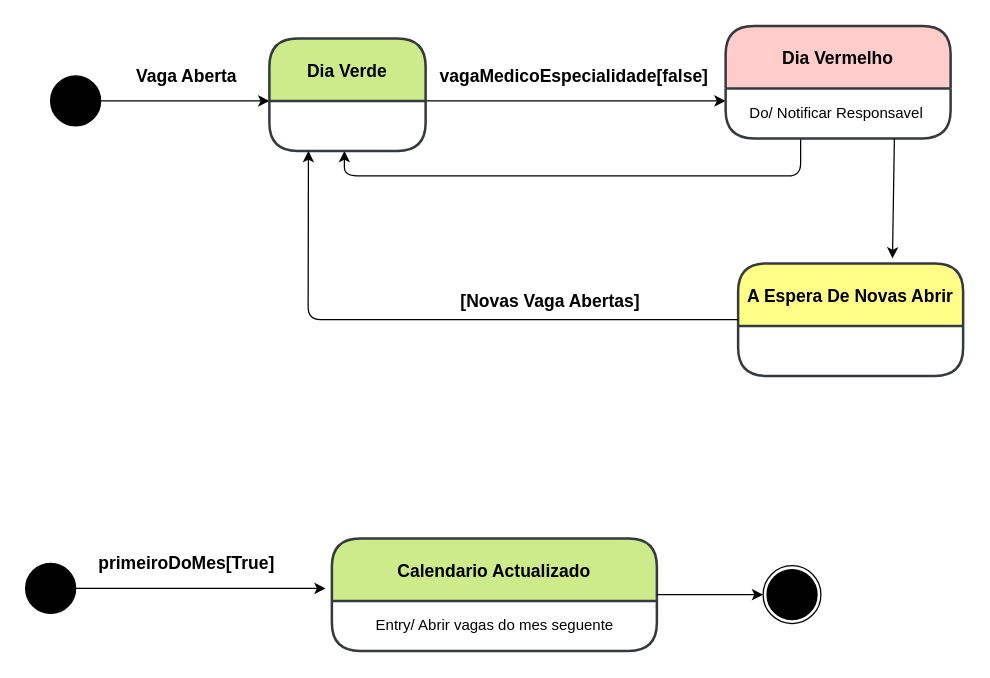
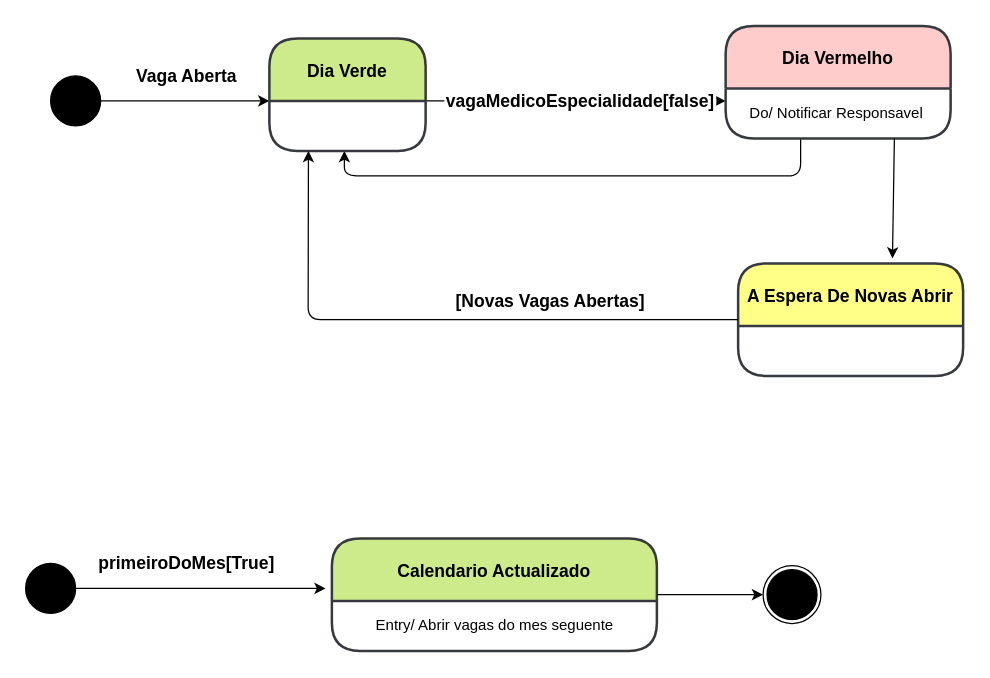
node "vagaMedicoEspecialidade[false]": moved (574, 76) -> (580, 101)
node "[Novas Vaga Abertas]": label "[Novas Vaga Abertas]" -> "[Novas Vagas Abertas]"
